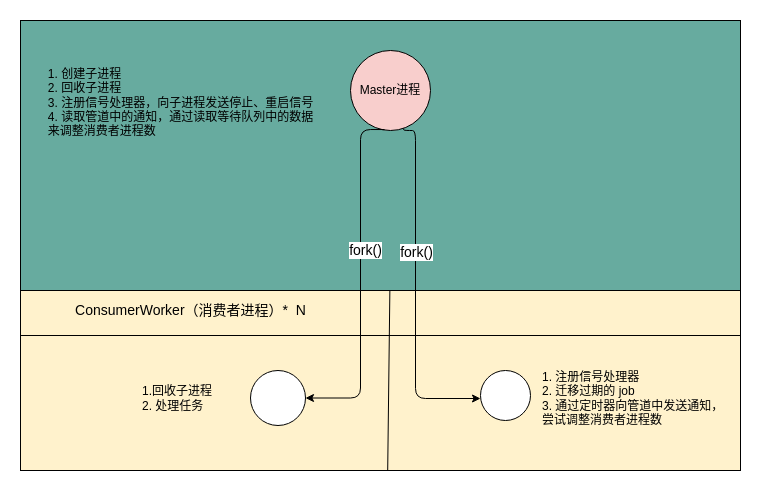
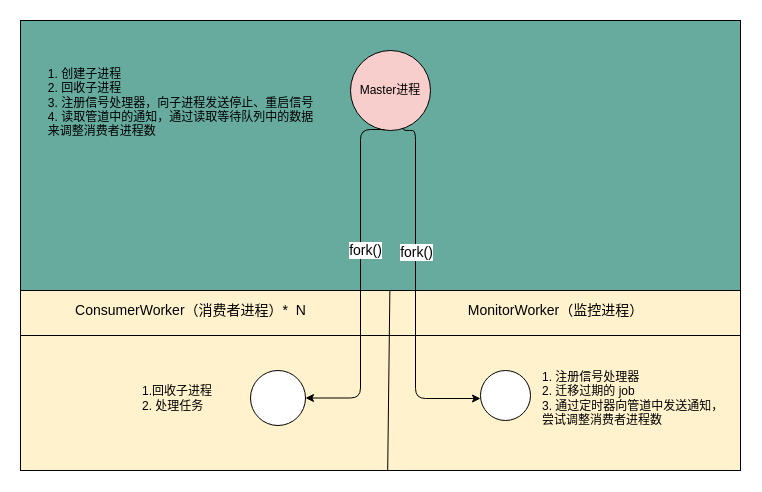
node "MonitorWorker（监控进程）": added
